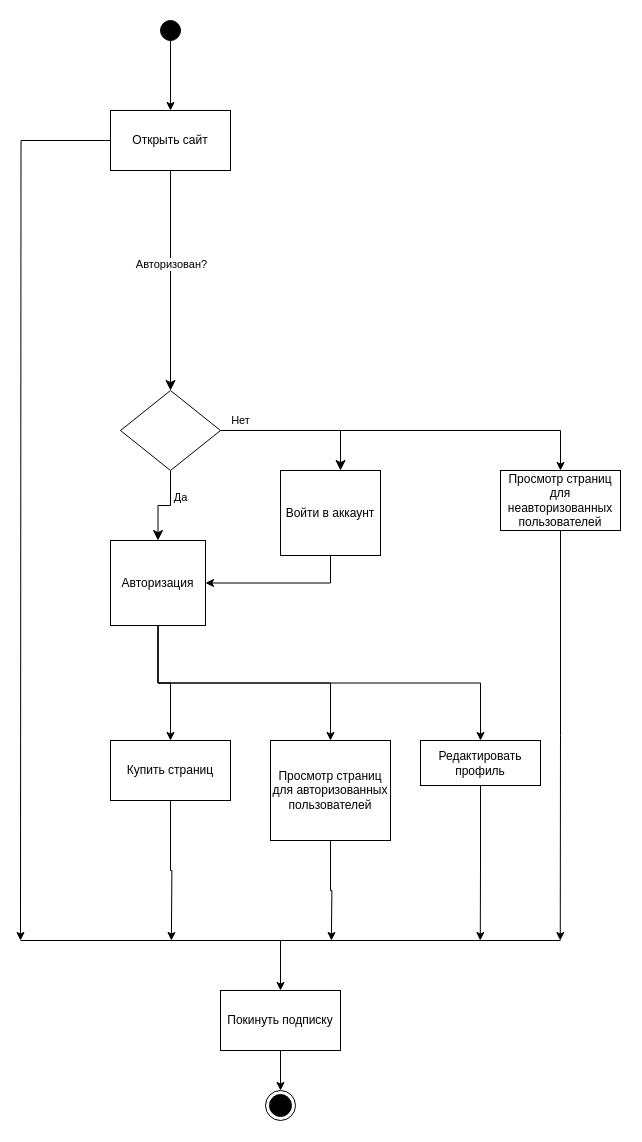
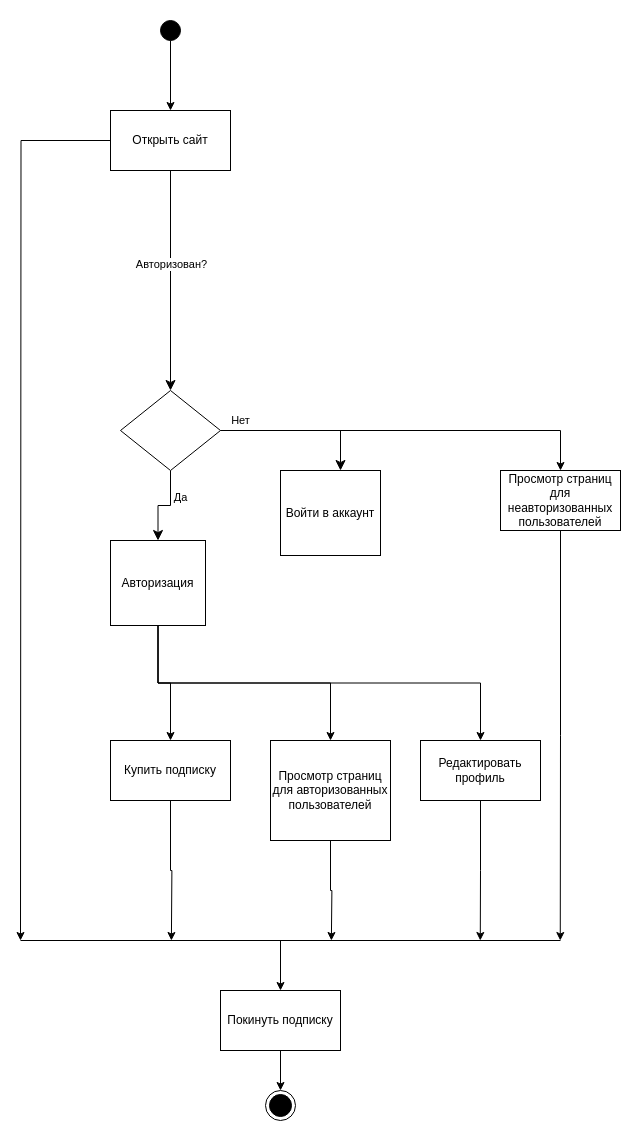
edge "Войти в аккаунт" -> "Авторизация": removed
node "Редактировать профиль": size 120x45 -> 120x60
node "Купить страниц": label "Купить страниц" -> "Купить подписку"
